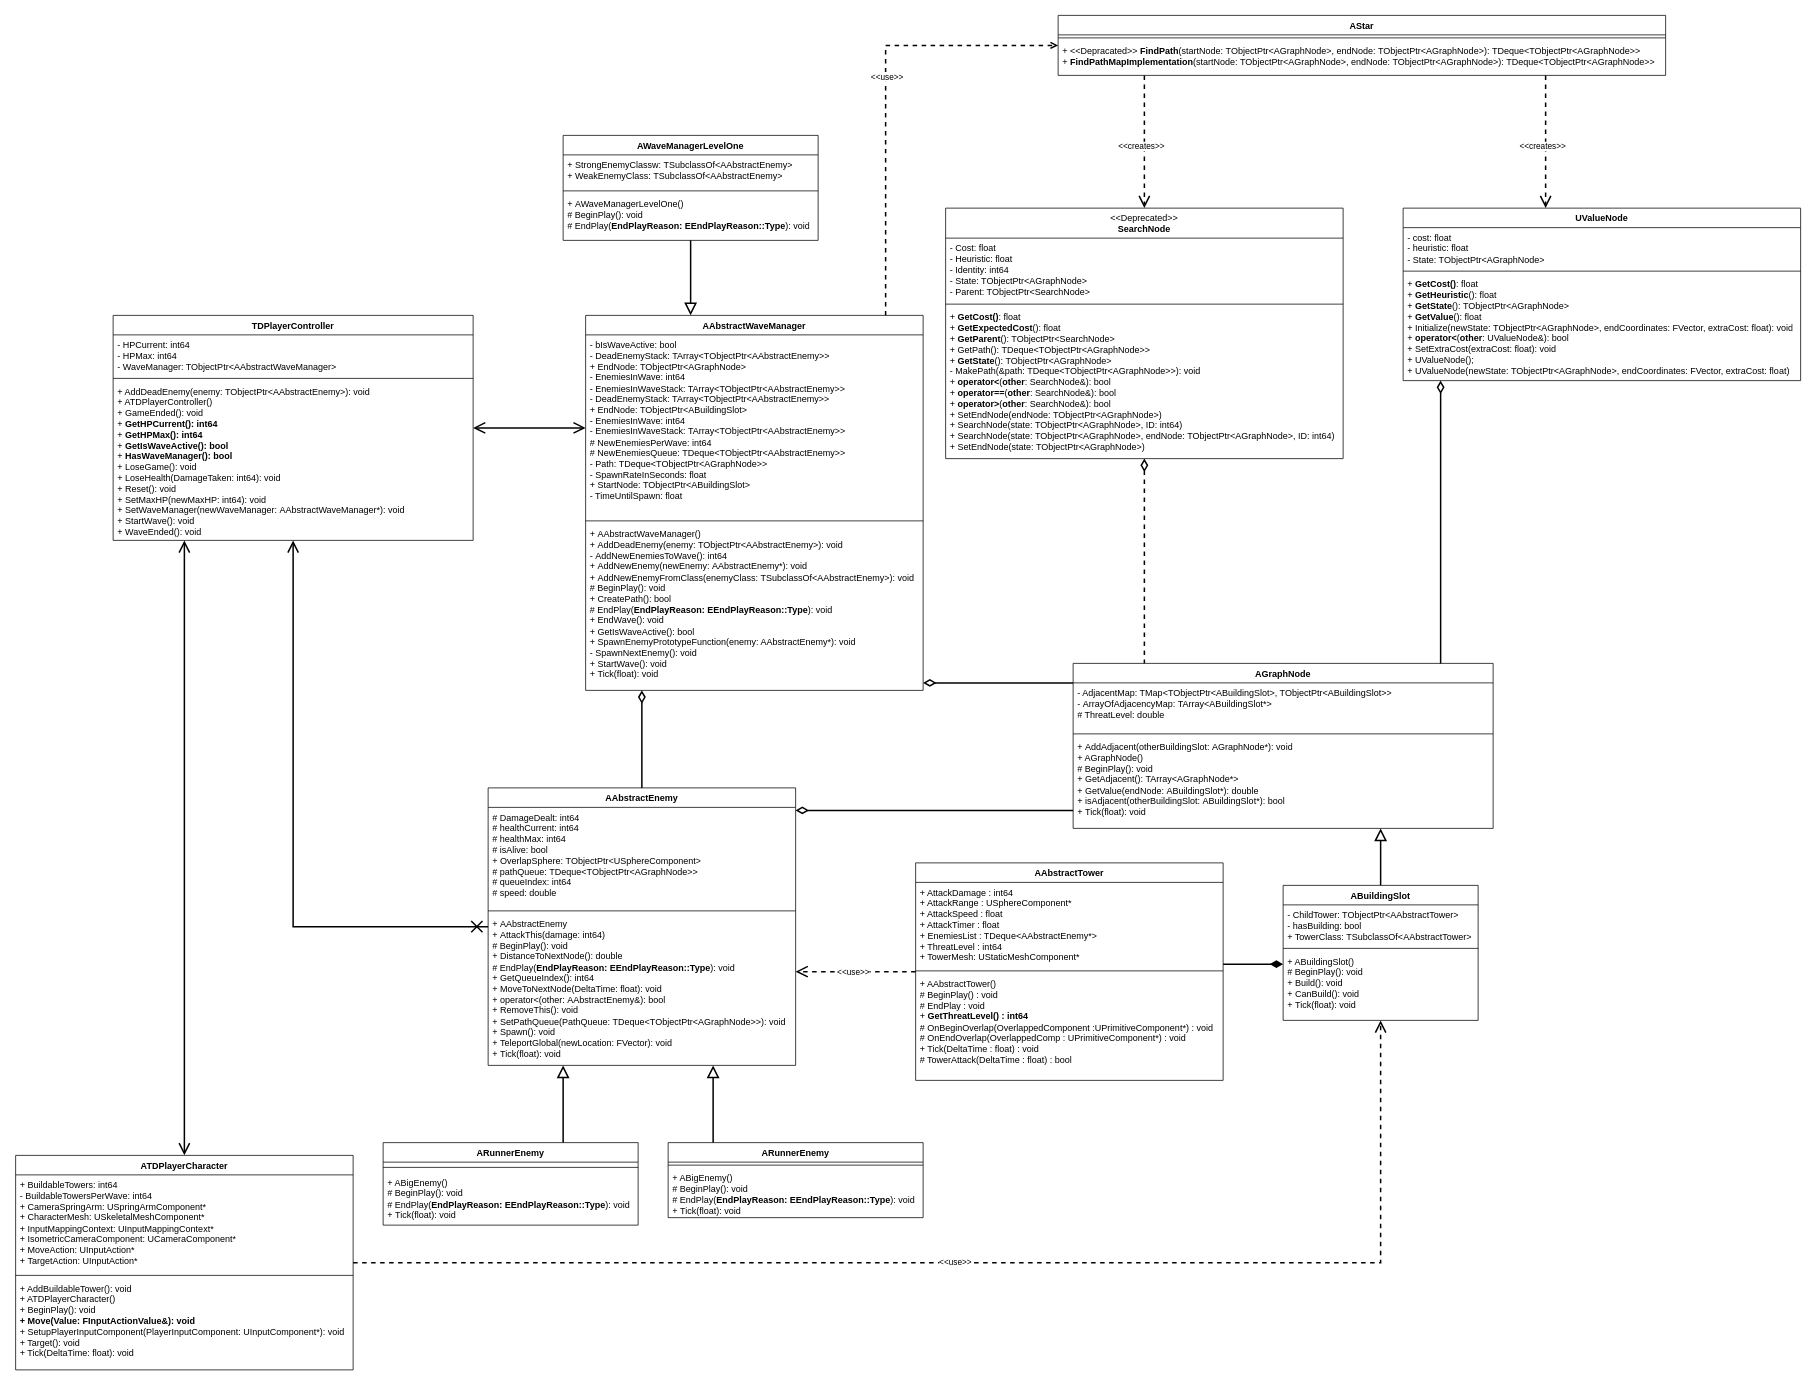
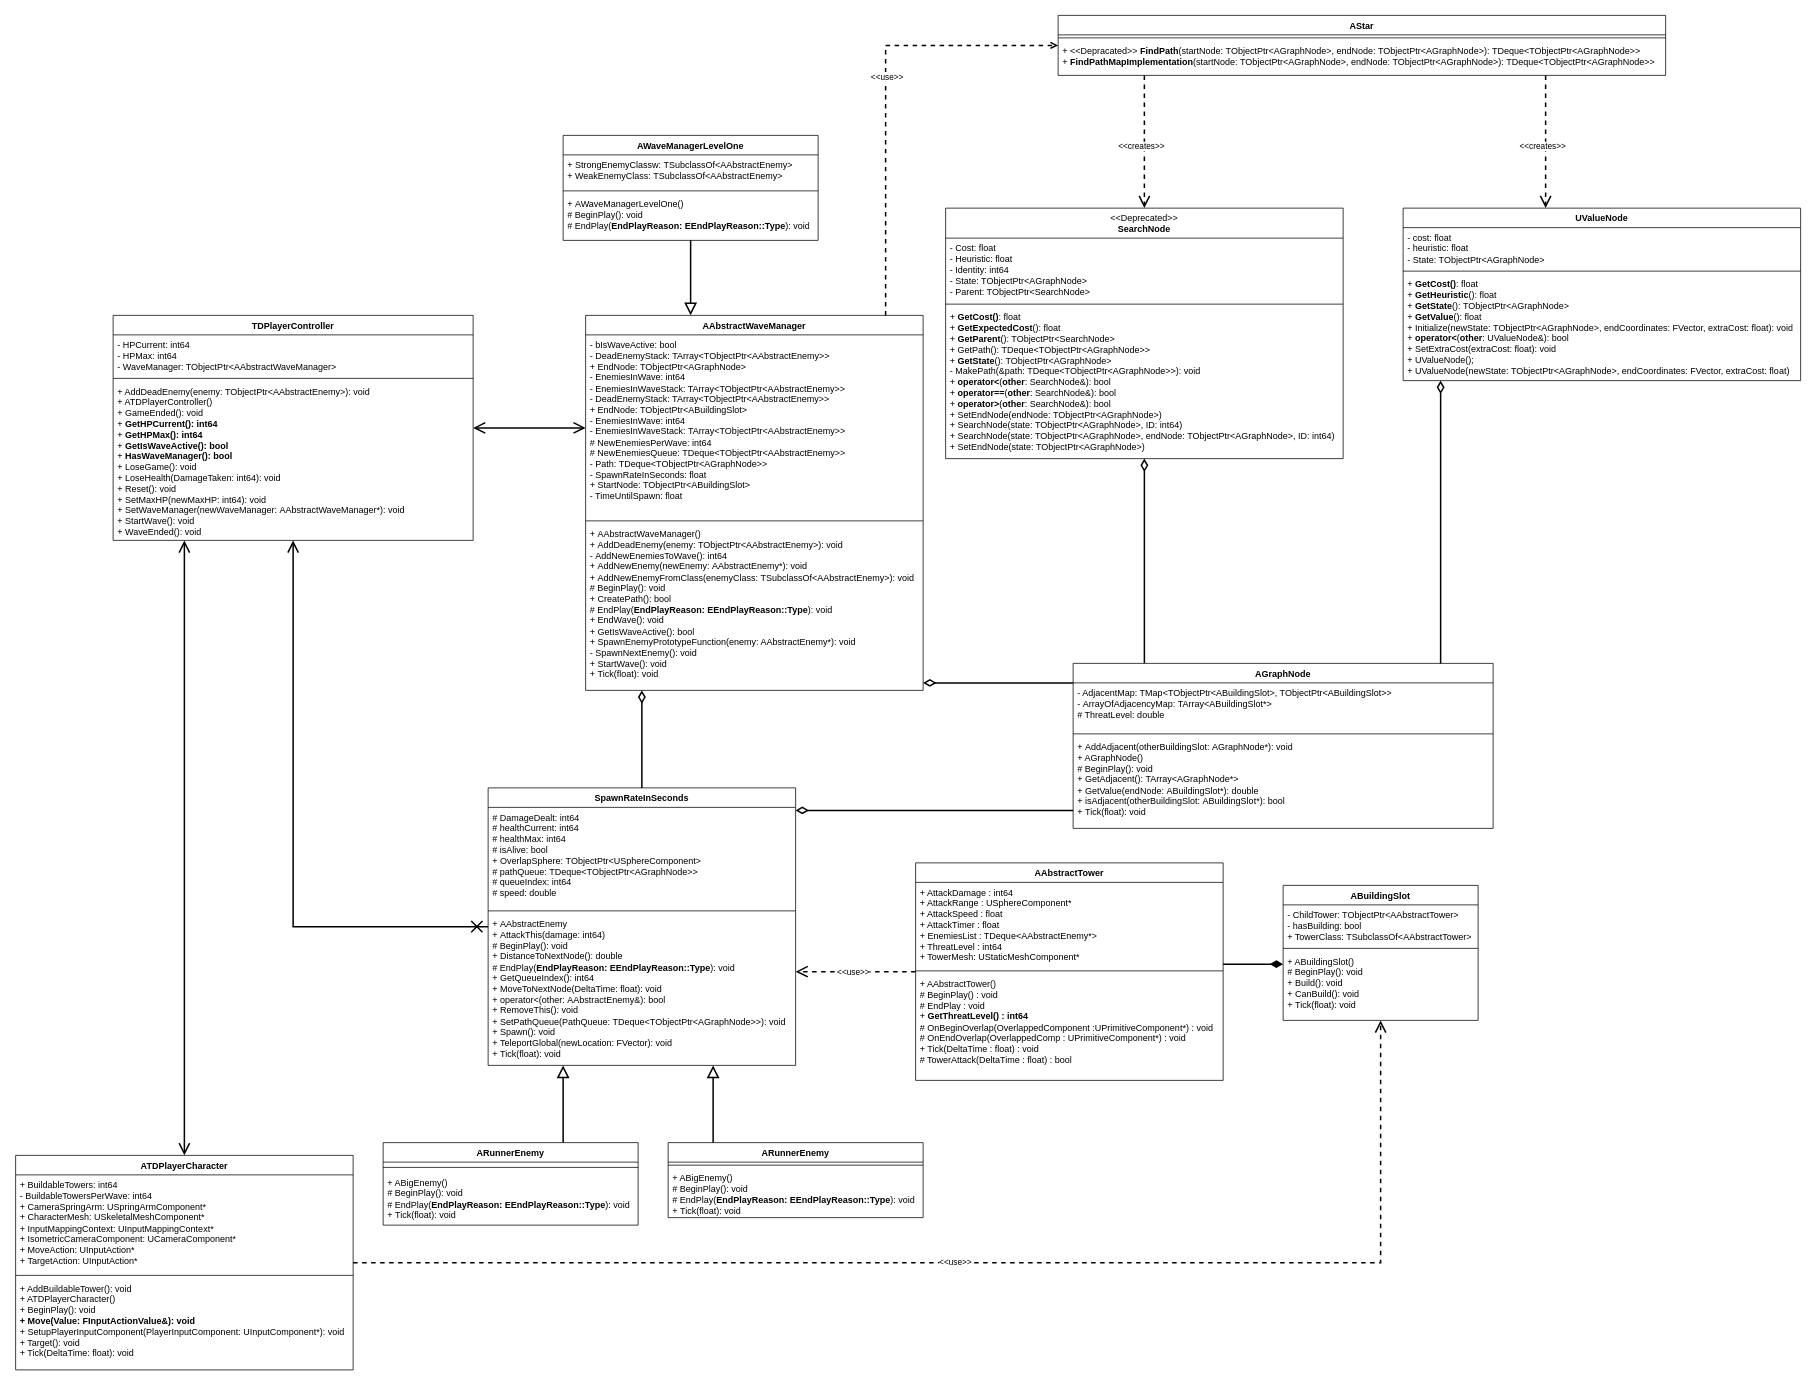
edge "AGraphNode" -> "<<Deprecated>> SearchNode": style dashed -> solid
node "AAbstractEnemy": label "AAbstractEnemy" -> "SpawnRateInSeconds"
edge "ABuildingSlot" -> "AGraphNode": removed
